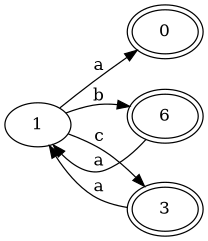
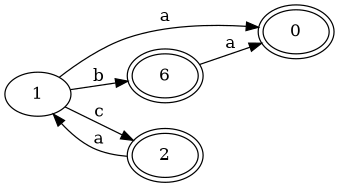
edge "6" -> "1": now "6" -> "0"
node "3": label "3" -> "2"
